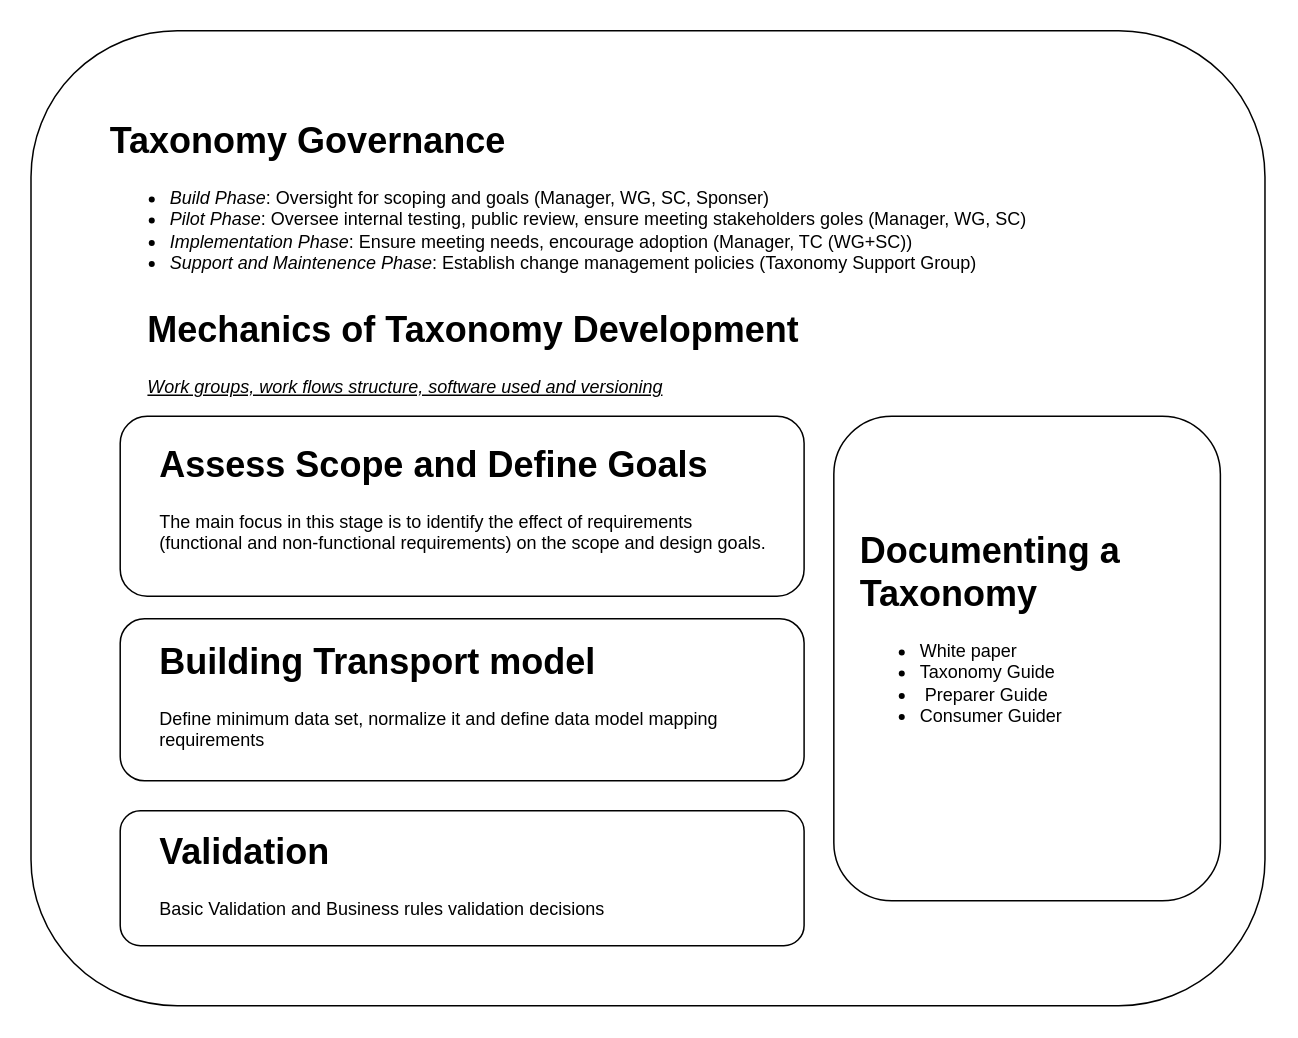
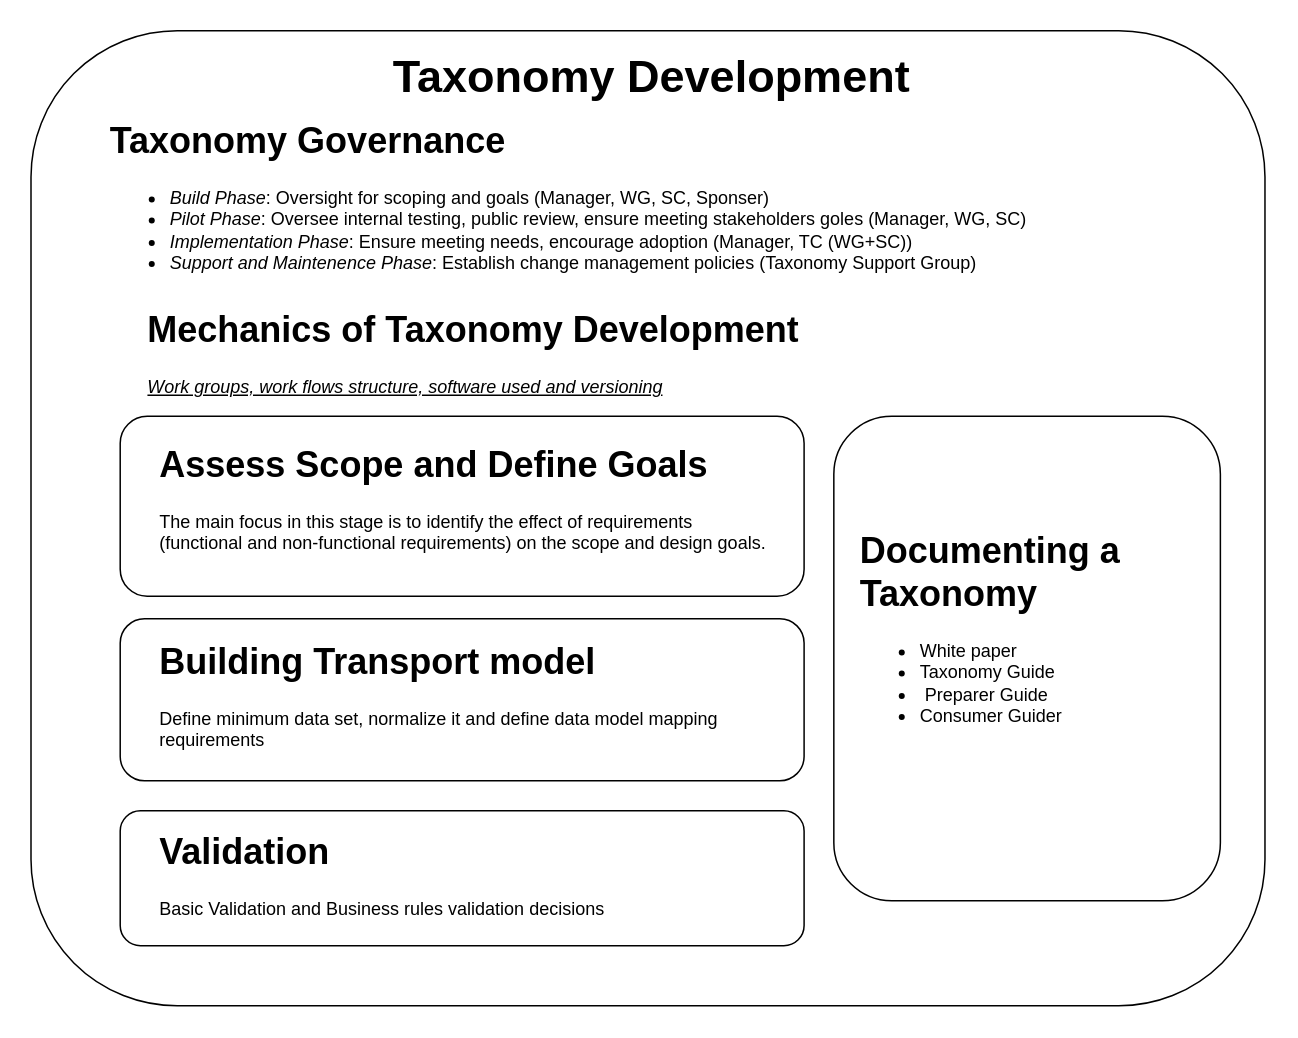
node "Taxonomy Development": added
